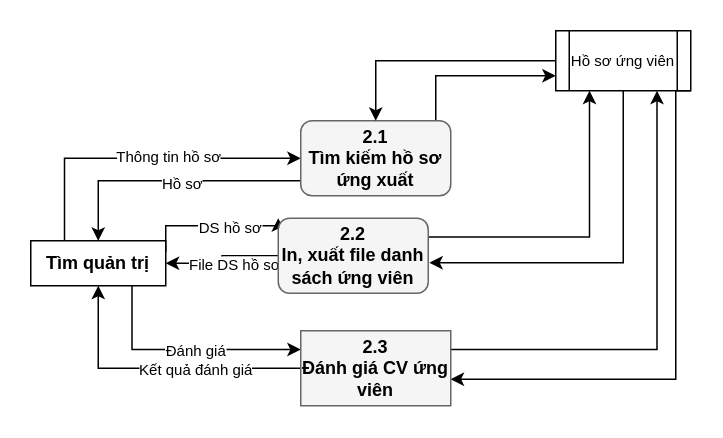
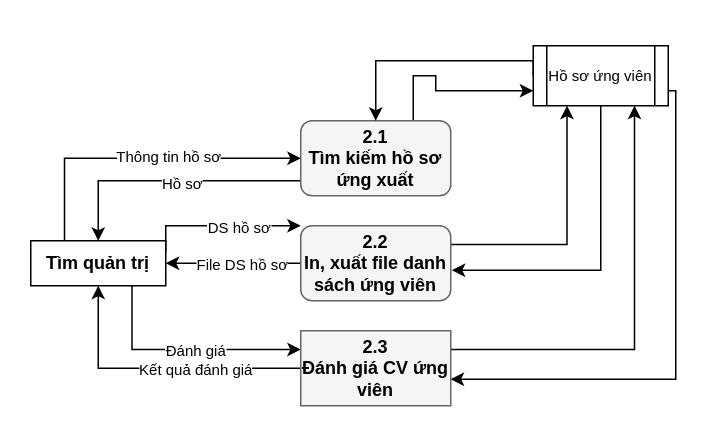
node "Hồ sơ ứng viên": moved (623, 61) -> (601, 76)
node "2.2 In, xuất file danh sách ứng viên": moved (353, 256) -> (376, 263)
